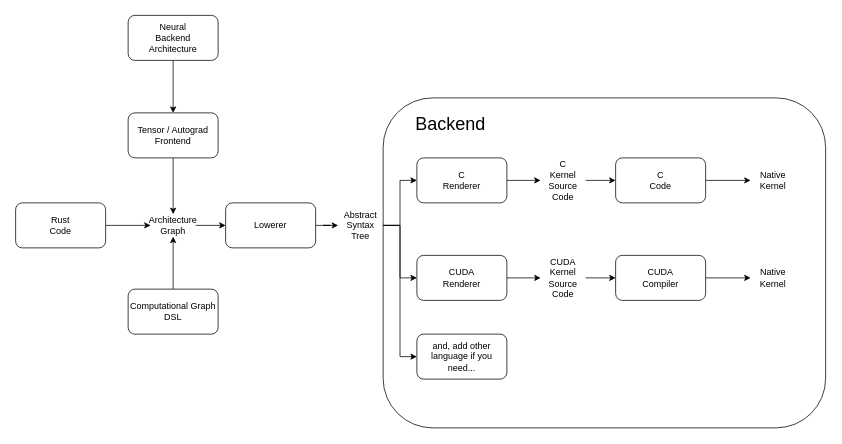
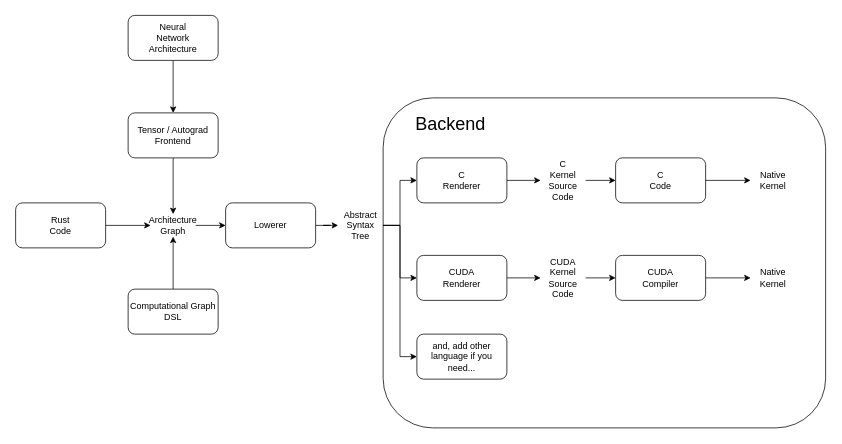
node "Neural Backend Architecture": label "Neural Backend Architecture" -> "Neural Network Architecture"
